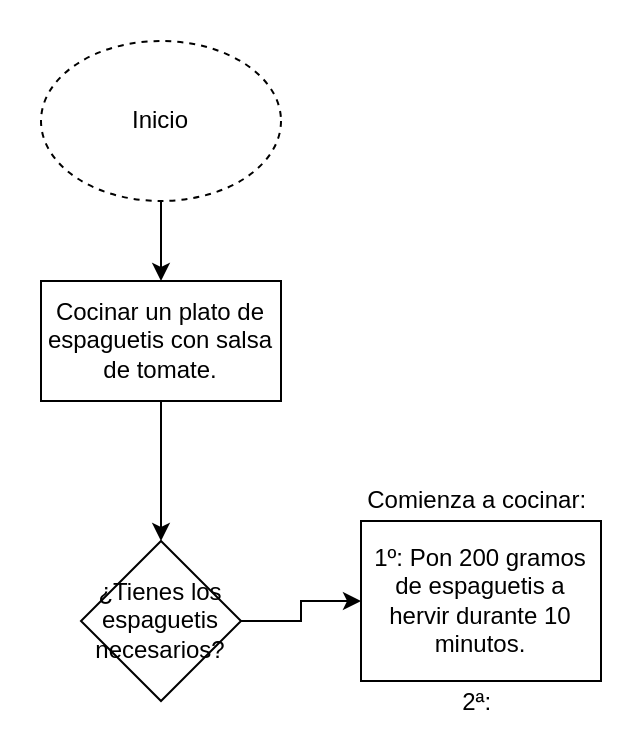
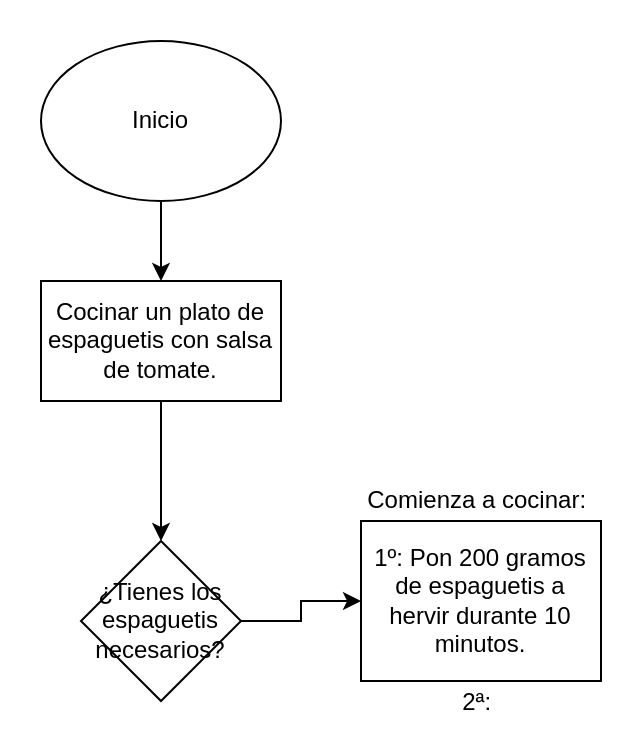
node "Inicio": style dashed -> solid
